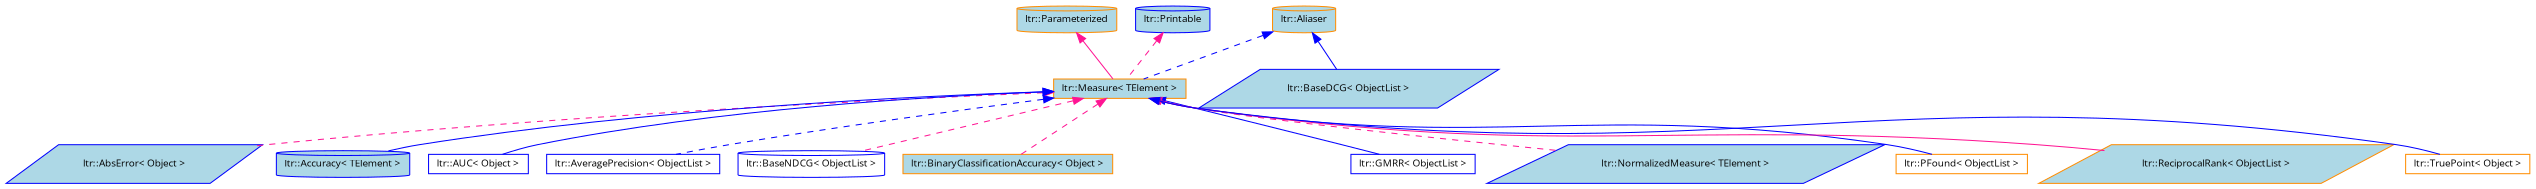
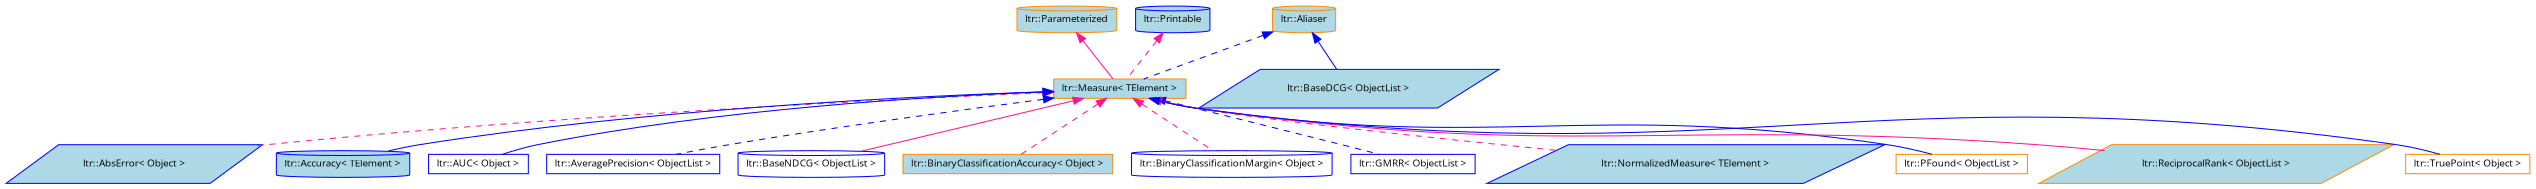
edge "ltr::BaseNDCG< ObjectList >" -> "ltr::Measure< TElement >": style dashed -> solid
edge "ltr::GMRR< ObjectList >" -> "ltr::Measure< TElement >": style solid -> dashed
node "ltr::BinaryClassificationMargin< Object >": added
